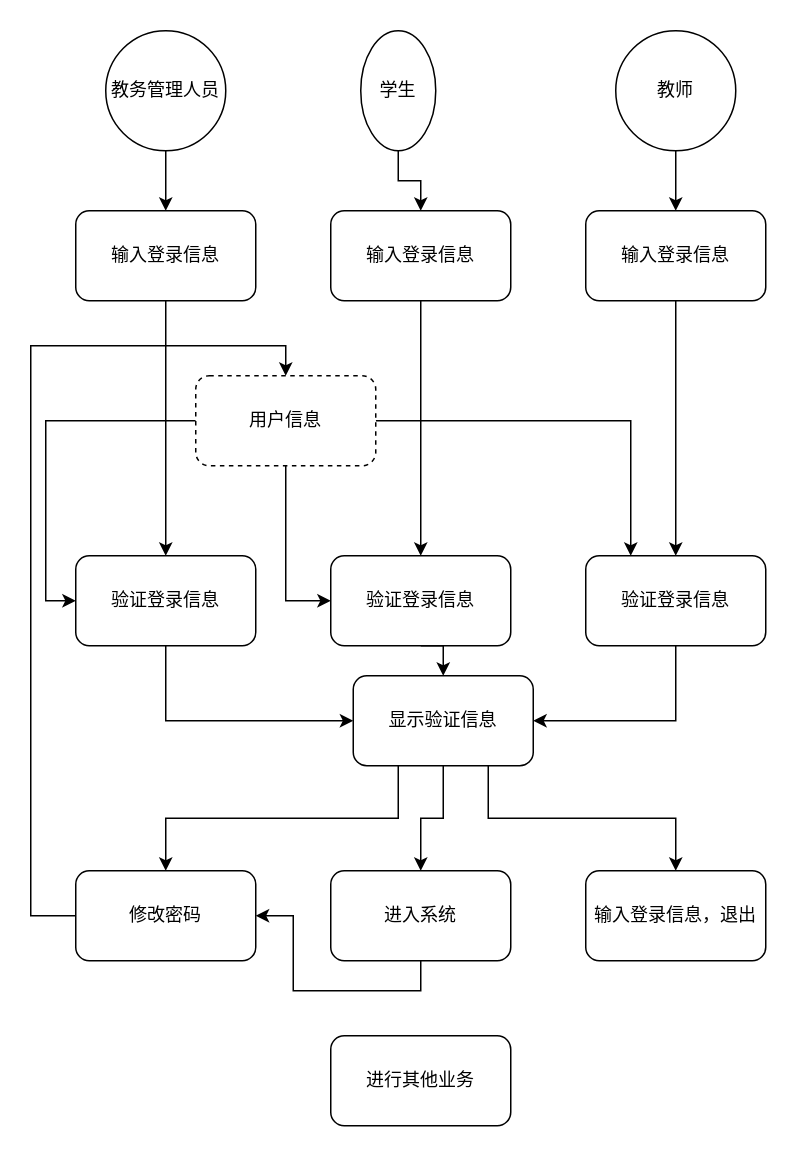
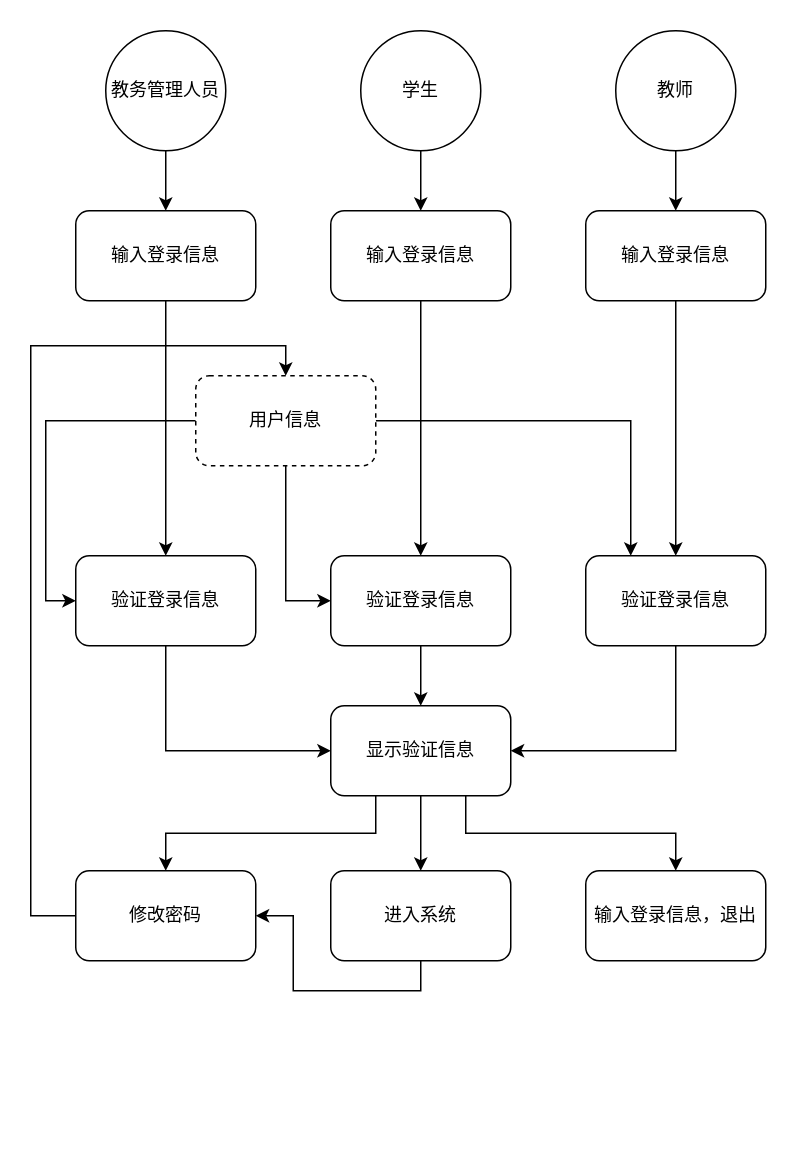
node "学生": size 75x120 -> 120x120
node "显示验证信息": moved (443, 721) -> (421, 751)
node "进行其他业务": removed
